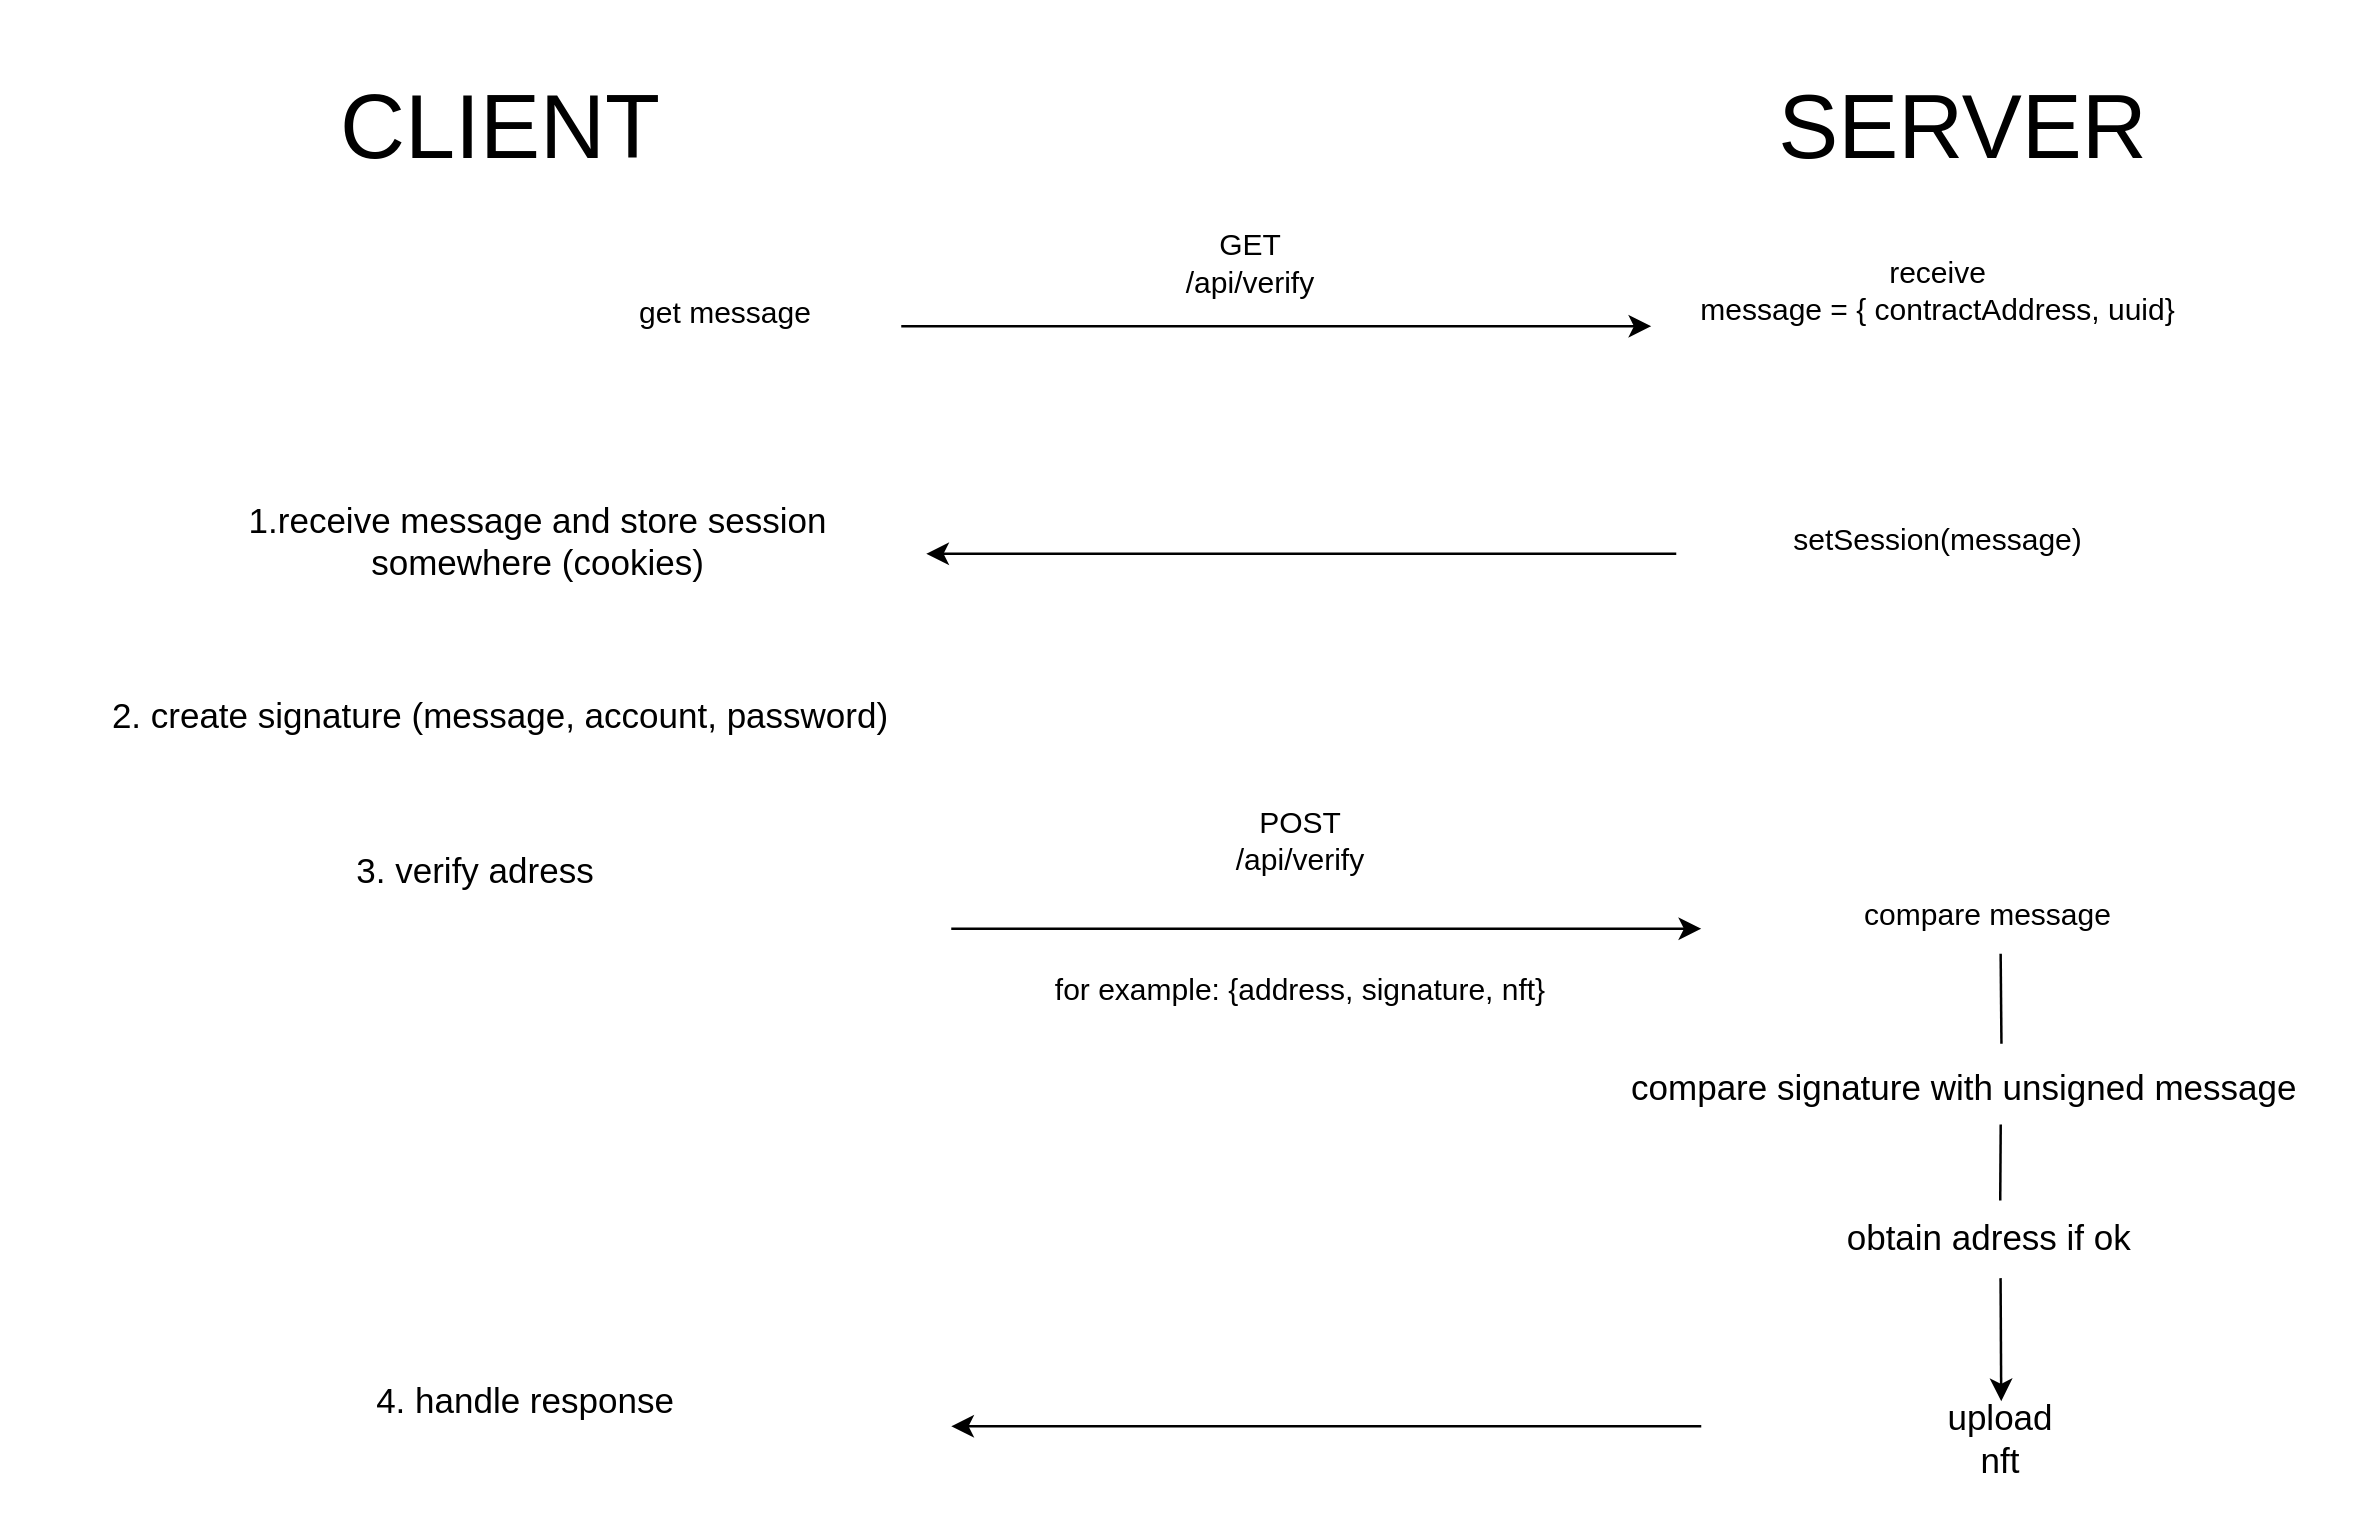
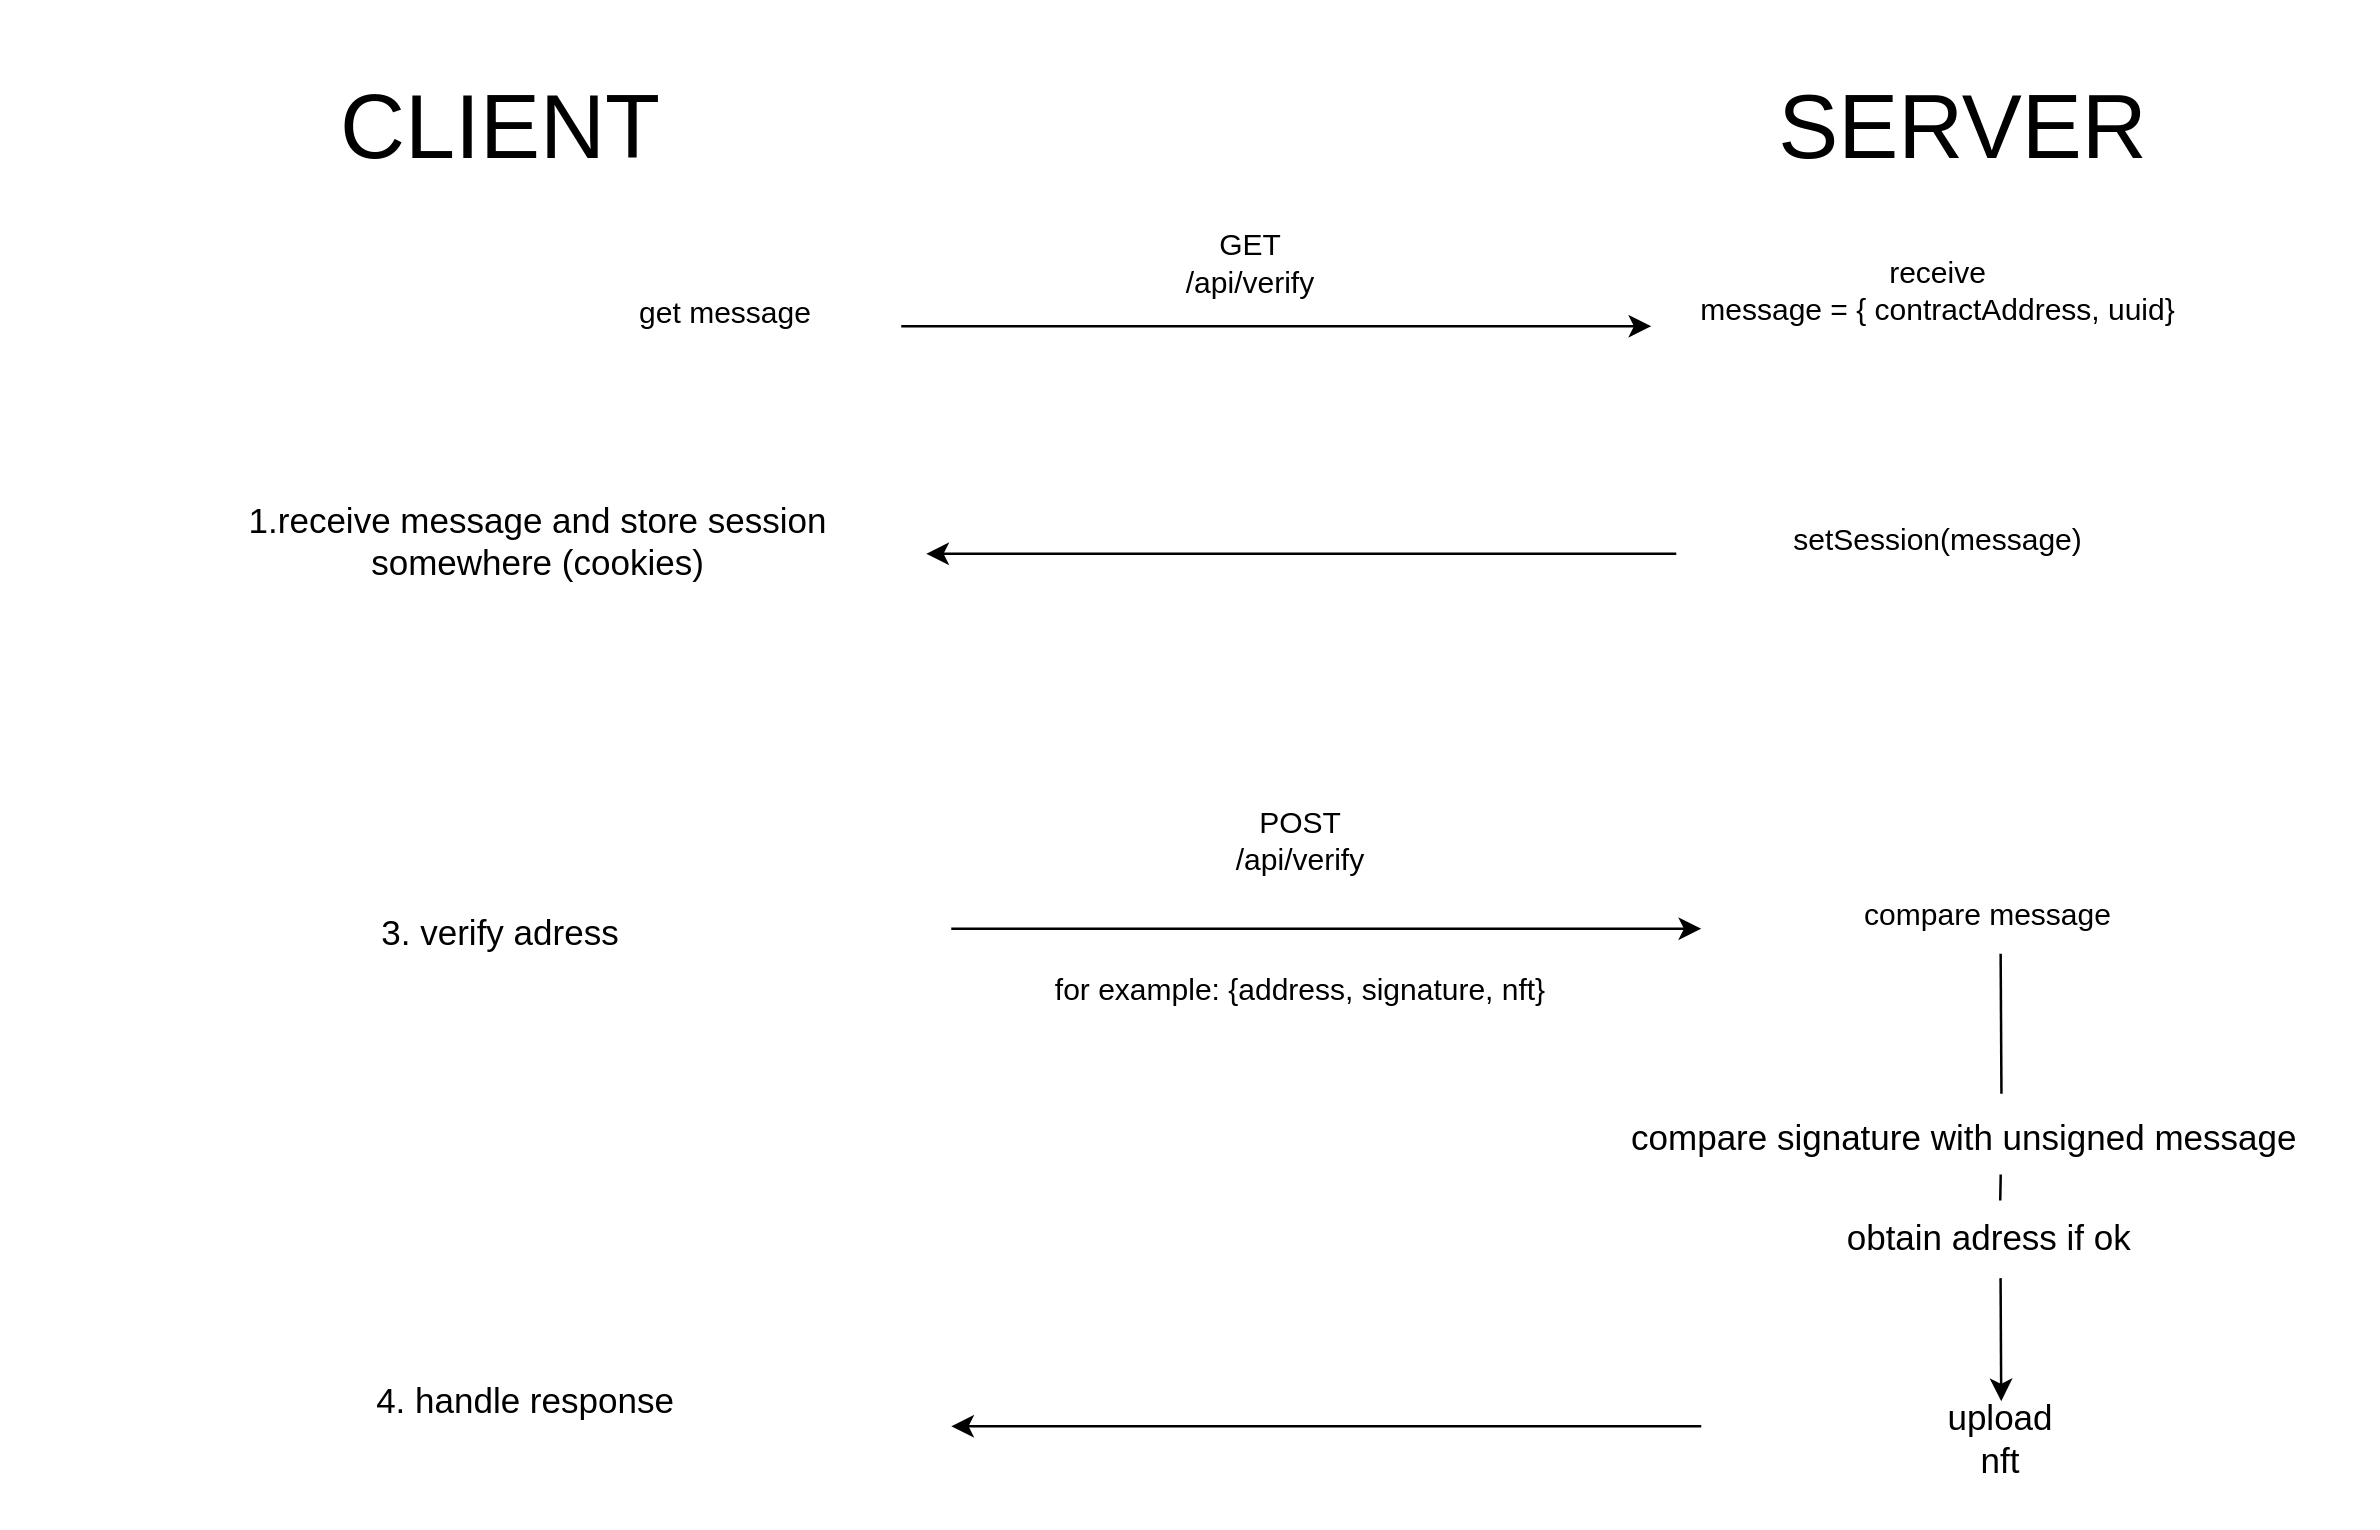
node "2. create signature (message, account, password)": removed
node "3. verify adress": moved (476, 851) -> (501, 914)
node "compare signature with unsigned message": moved (1964, 1089) -> (1964, 1139)
